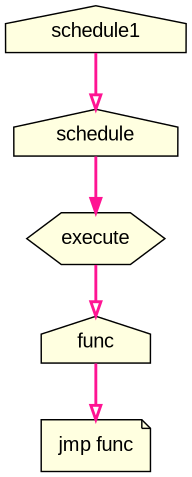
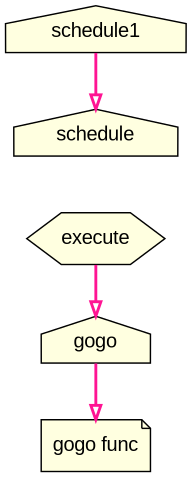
edge "schedule" -> "execute": removed
node "func": label "func" -> "gogo"
node "jmp func": label "jmp func" -> "gogo func"
